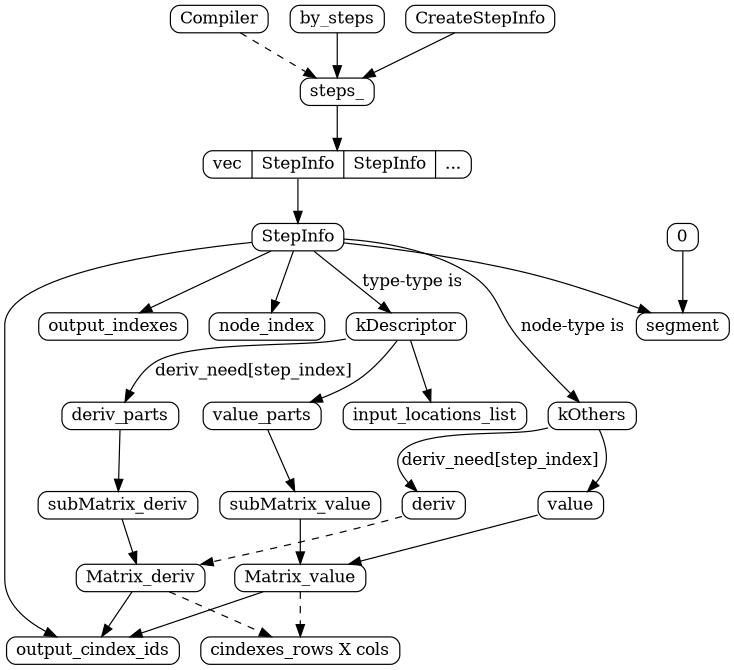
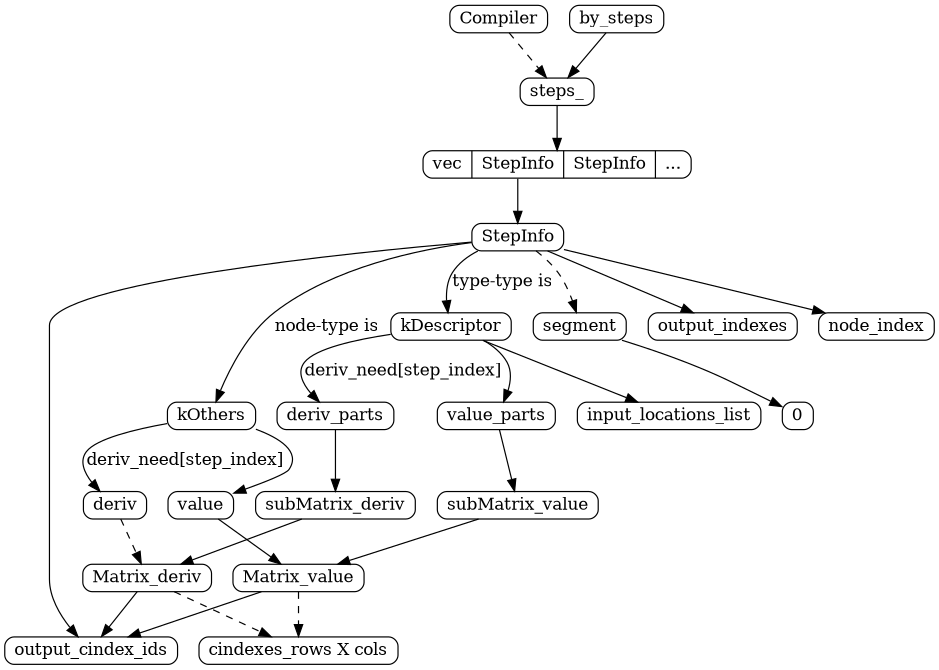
node "CreateStepInfo": removed
edge "StepInfo" -> "segment": style solid -> dashed
edge "0" -> "segment": reversed
